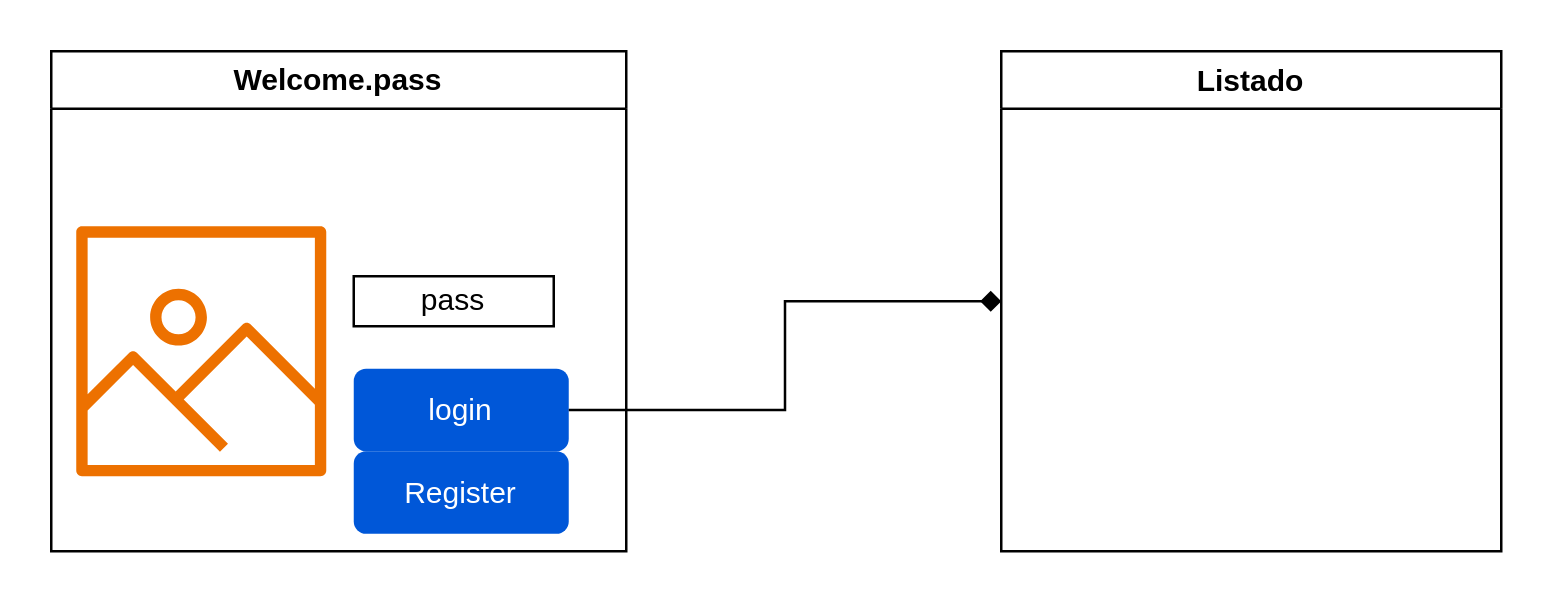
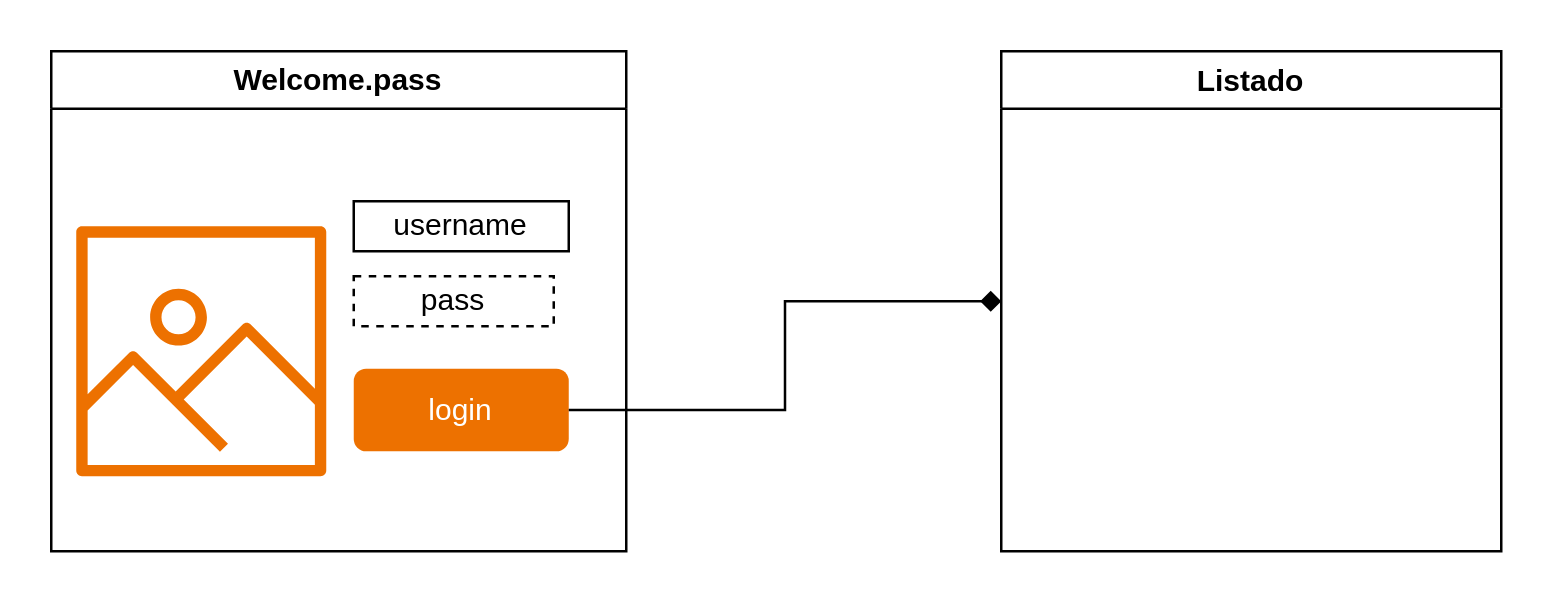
node "username": added
node "pass": style solid -> dashed
node "login": fillcolor #0057d8 -> #ed7100
node "Register": removed
